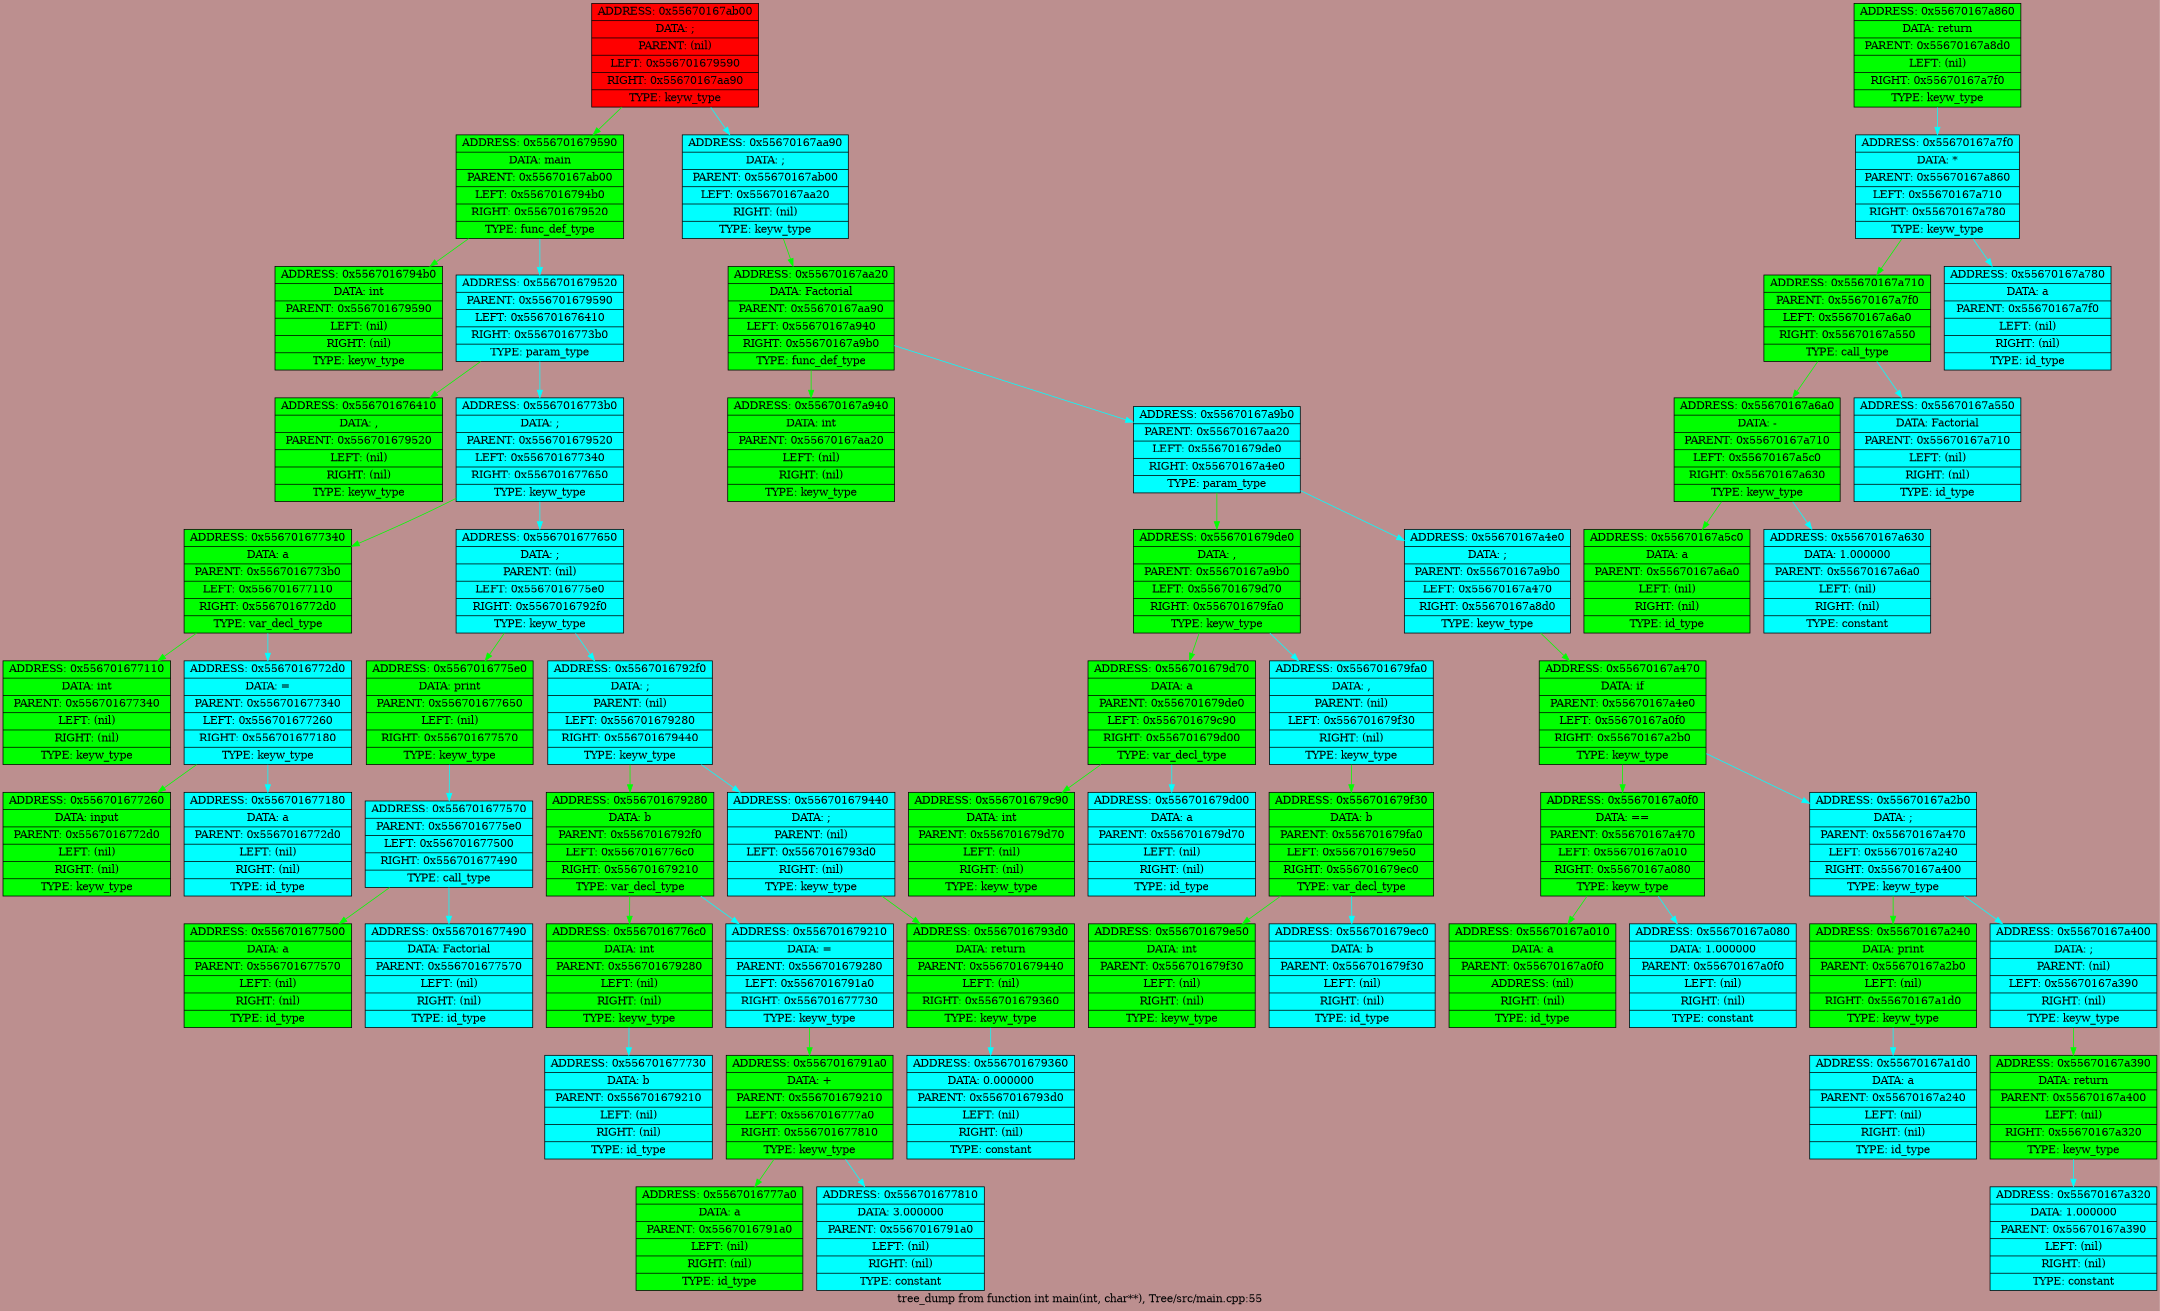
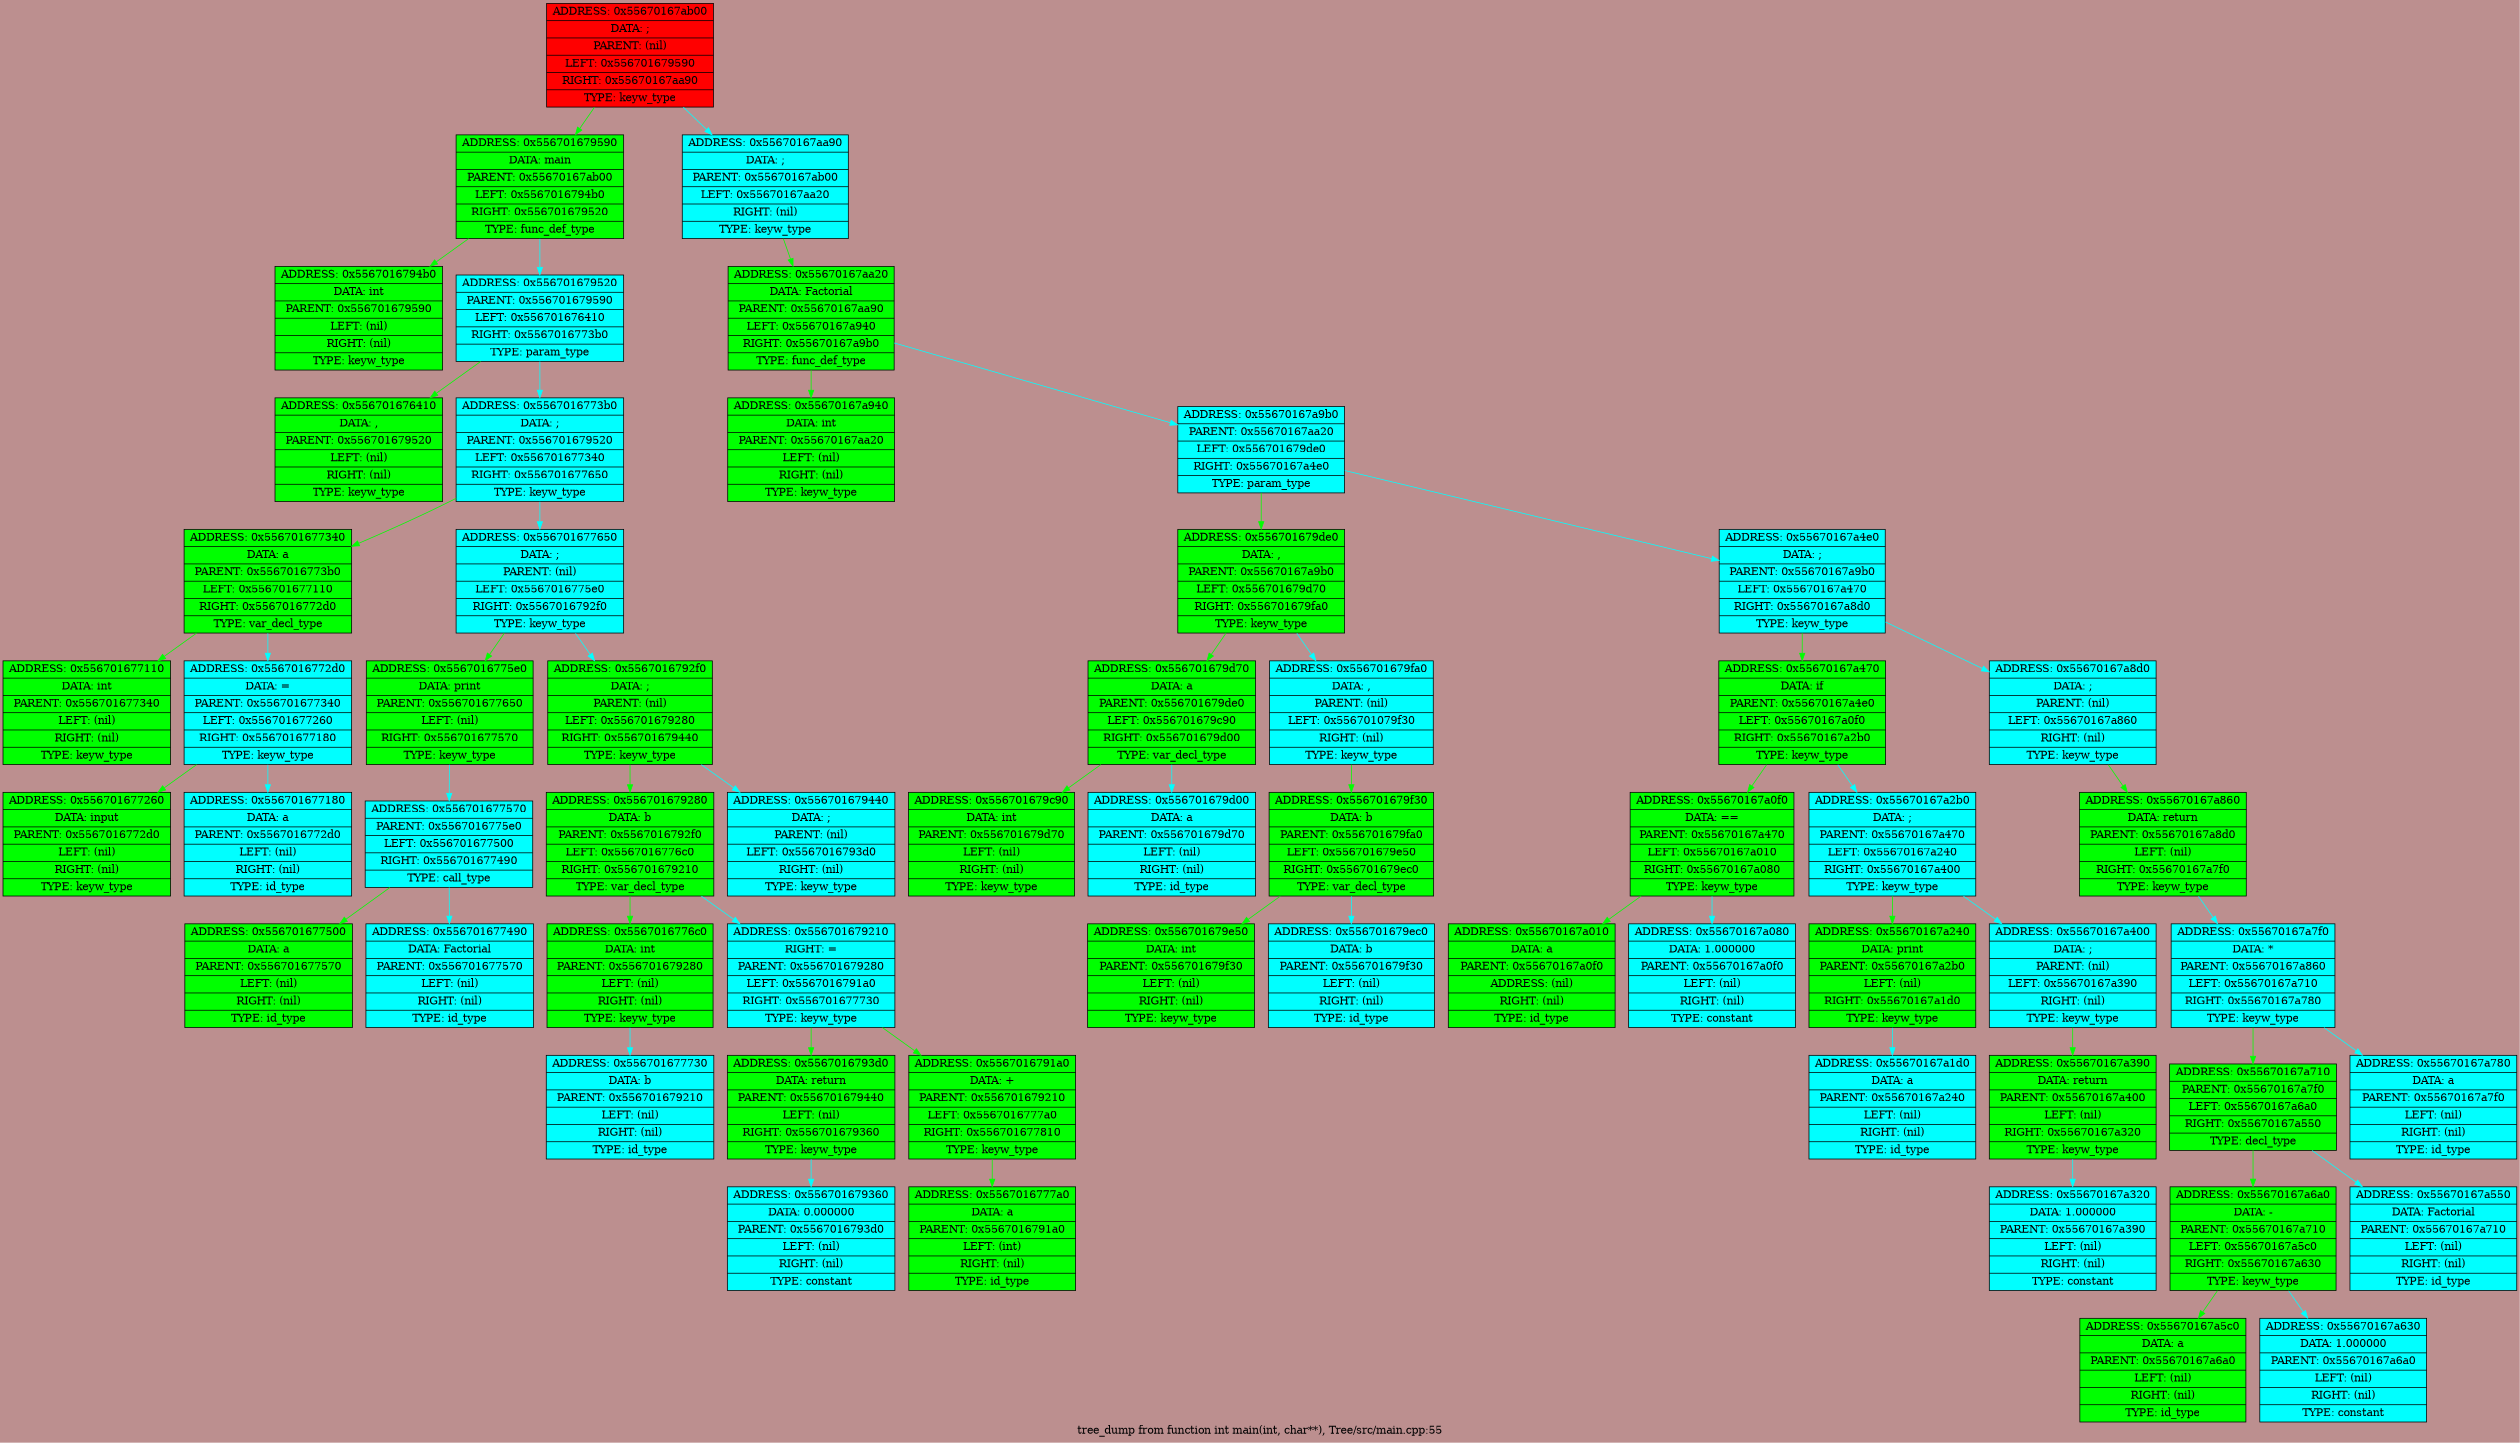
node "ADDRESS: 0x55670167a710": text "TYPE: call_type" -> "TYPE: decl_type"
node "ADDRESS: 0x5567016792f0": fillcolor aqua -> lime
node "ADDRESS: 0x55670167a8d0": added
node "ADDRESS: 0x556701679fa0": text "LEFT: 0x556701679f30" -> "LEFT: 0x556701079f30"
edge "ADDRESS: 0x556701679440" -> "ADDRESS: 0x5567016793d0": now "ADDRESS: 0x556701679210" -> "ADDRESS: 0x5567016793d0"
node "ADDRESS: 0x556701679210": text "DATA: =" -> "RIGHT: ="
node "ADDRESS: 0x556701677810": removed
node "ADDRESS: 0x5567016777a0": text "LEFT: (nil)" -> "LEFT: (int)"
